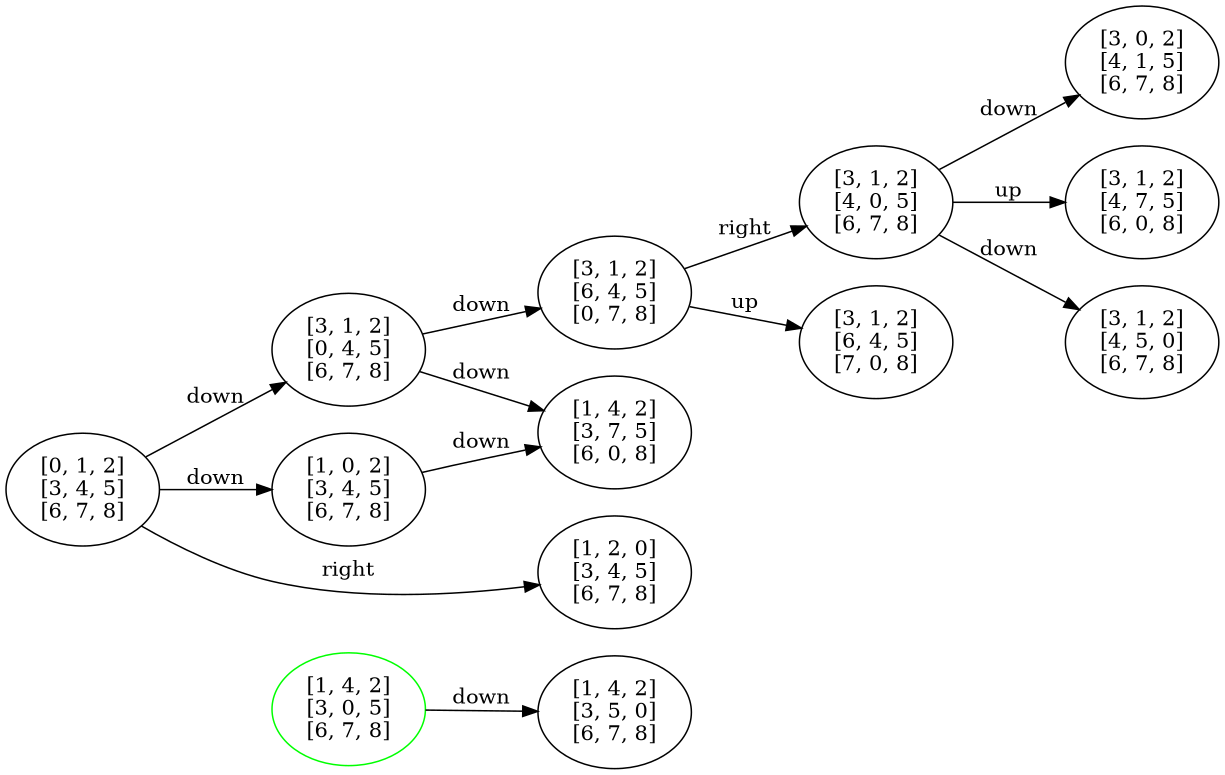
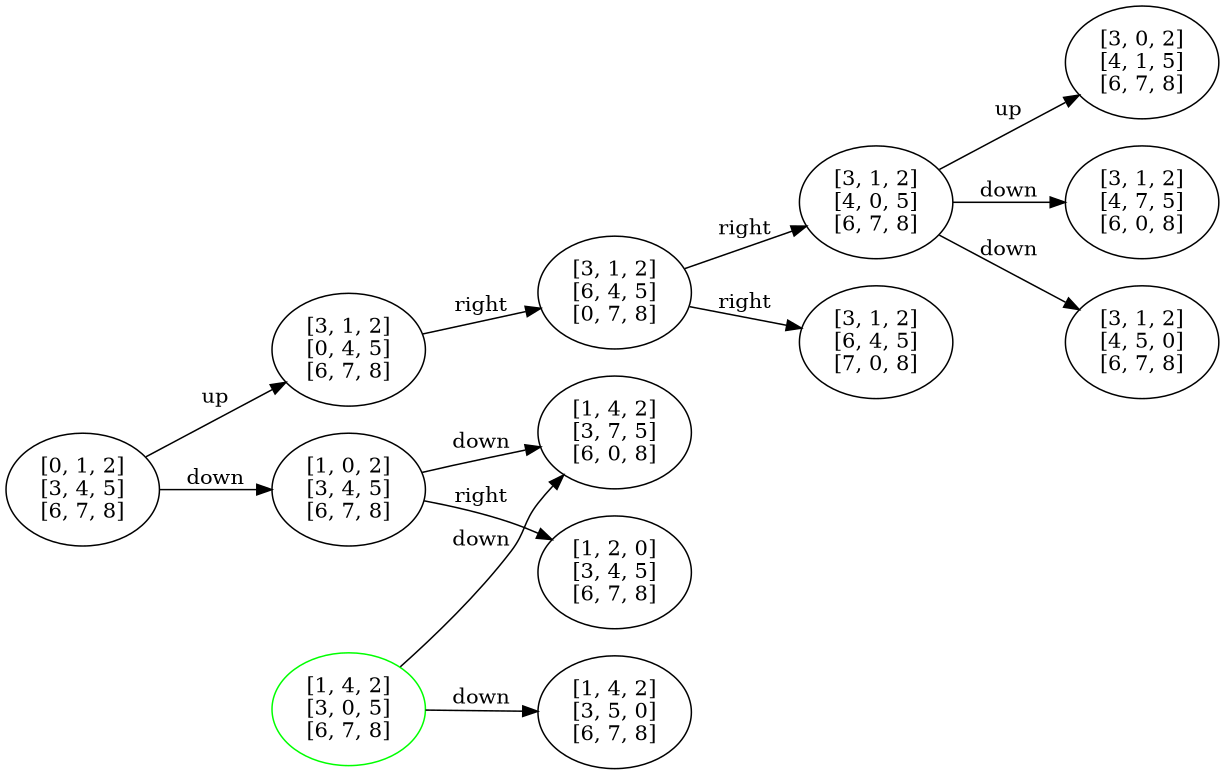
edge "[3, 1, 2] [4, 0, 5] [6, 7, 8]" -> "[3, 0, 2] [4, 1, 5] [6, 7, 8]": label "down" -> "up"
edge "[3, 1, 2] [4, 0, 5] [6, 7, 8]" -> "[3, 1, 2] [4, 7, 5] [6, 0, 8]": label "up" -> "down"
edge "[3, 1, 2] [6, 4, 5] [0, 7, 8]" -> "[3, 1, 2] [6, 4, 5] [7, 0, 8]": label "up" -> "right"
edge "[3, 1, 2] [0, 4, 5] [6, 7, 8]" -> "[3, 1, 2] [6, 4, 5] [0, 7, 8]": label "down" -> "right"
edge "[3, 1, 2] [0, 4, 5] [6, 7, 8]" -> "[1, 4, 2] [3, 7, 5] [6, 0, 8]": now "[1, 4, 2] [3, 0, 5] [6, 7, 8]" -> "[1, 4, 2] [3, 7, 5] [6, 0, 8]"
edge "[0, 1, 2] [3, 4, 5] [6, 7, 8]" -> "[3, 1, 2] [0, 4, 5] [6, 7, 8]": label "down" -> "up"
edge "[0, 1, 2] [3, 4, 5] [6, 7, 8]" -> "[1, 2, 0] [3, 4, 5] [6, 7, 8]": now "[1, 0, 2] [3, 4, 5] [6, 7, 8]" -> "[1, 2, 0] [3, 4, 5] [6, 7, 8]"
